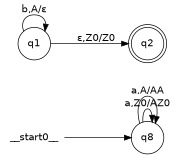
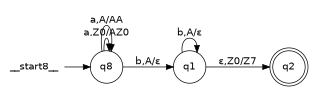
edge "q1" -> "q2": label "ε,Z0/Z0" -> "ε,Z0/Z7"
edge "q8" -> "q1": added, label "b,A/ε"
node "__start0__": label "__start0__" -> "__start8__"
